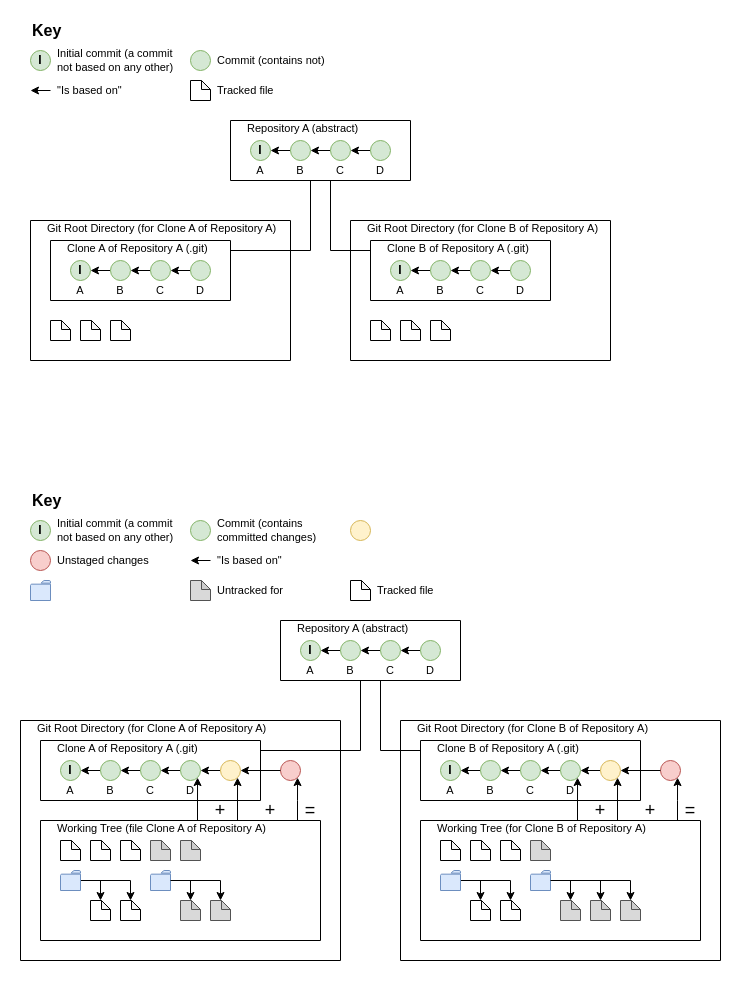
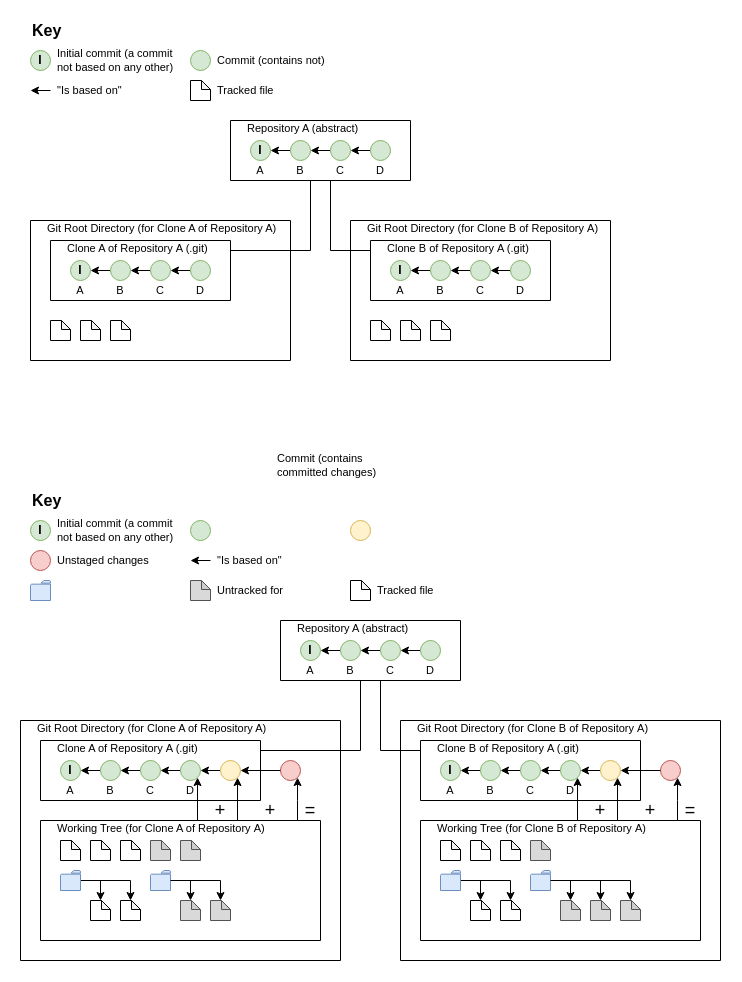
node "Commit (contains committed changes)": moved (281, 531) -> (341, 466)
node "Working Tree (file Clone A of Repository A)": label "Working Tree (file Clone A of Repository A)" -> "Working Tree (for Clone A of Repository A)"
